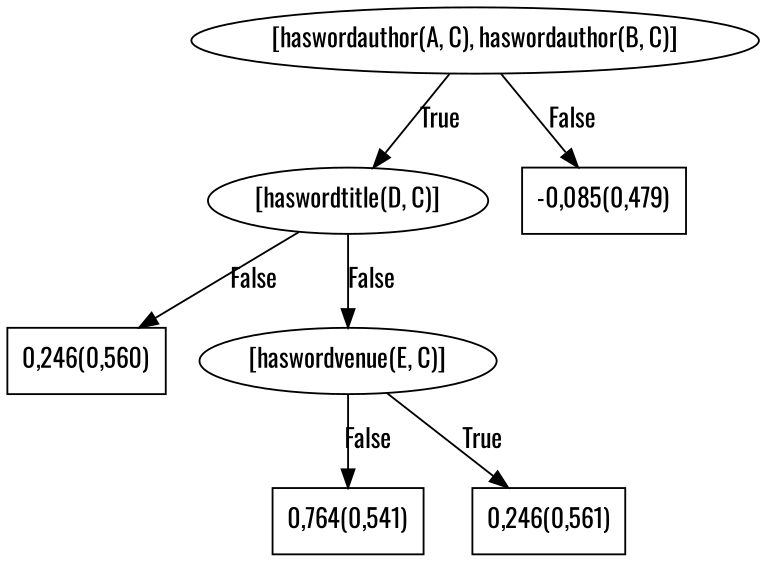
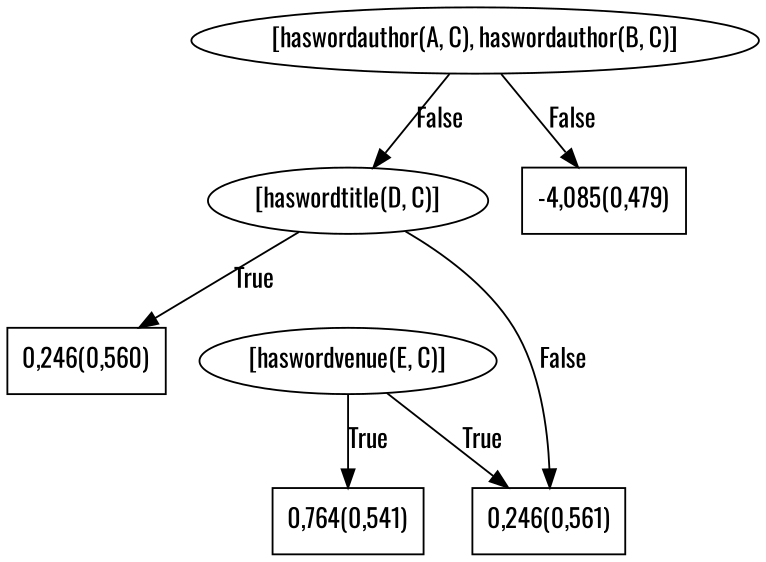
edge "[haswordauthor(A, C), haswordauthor(B, C)]" -> "[haswordtitle(D, C)]": label "True" -> "False"
node "-0,085(0,479)": label "-0,085(0,479)" -> "-4,085(0,479)"
edge "[haswordtitle(D, C)]" -> "[haswordvenue(E, C)]": now "[haswordtitle(D, C)]" -> "0,246(0,561)"
edge "[haswordtitle(D, C)]" -> "0,246(0,560)": label "False" -> "True"
edge "[haswordvenue(E, C)]" -> "0,764(0,541)": label "False" -> "True"
